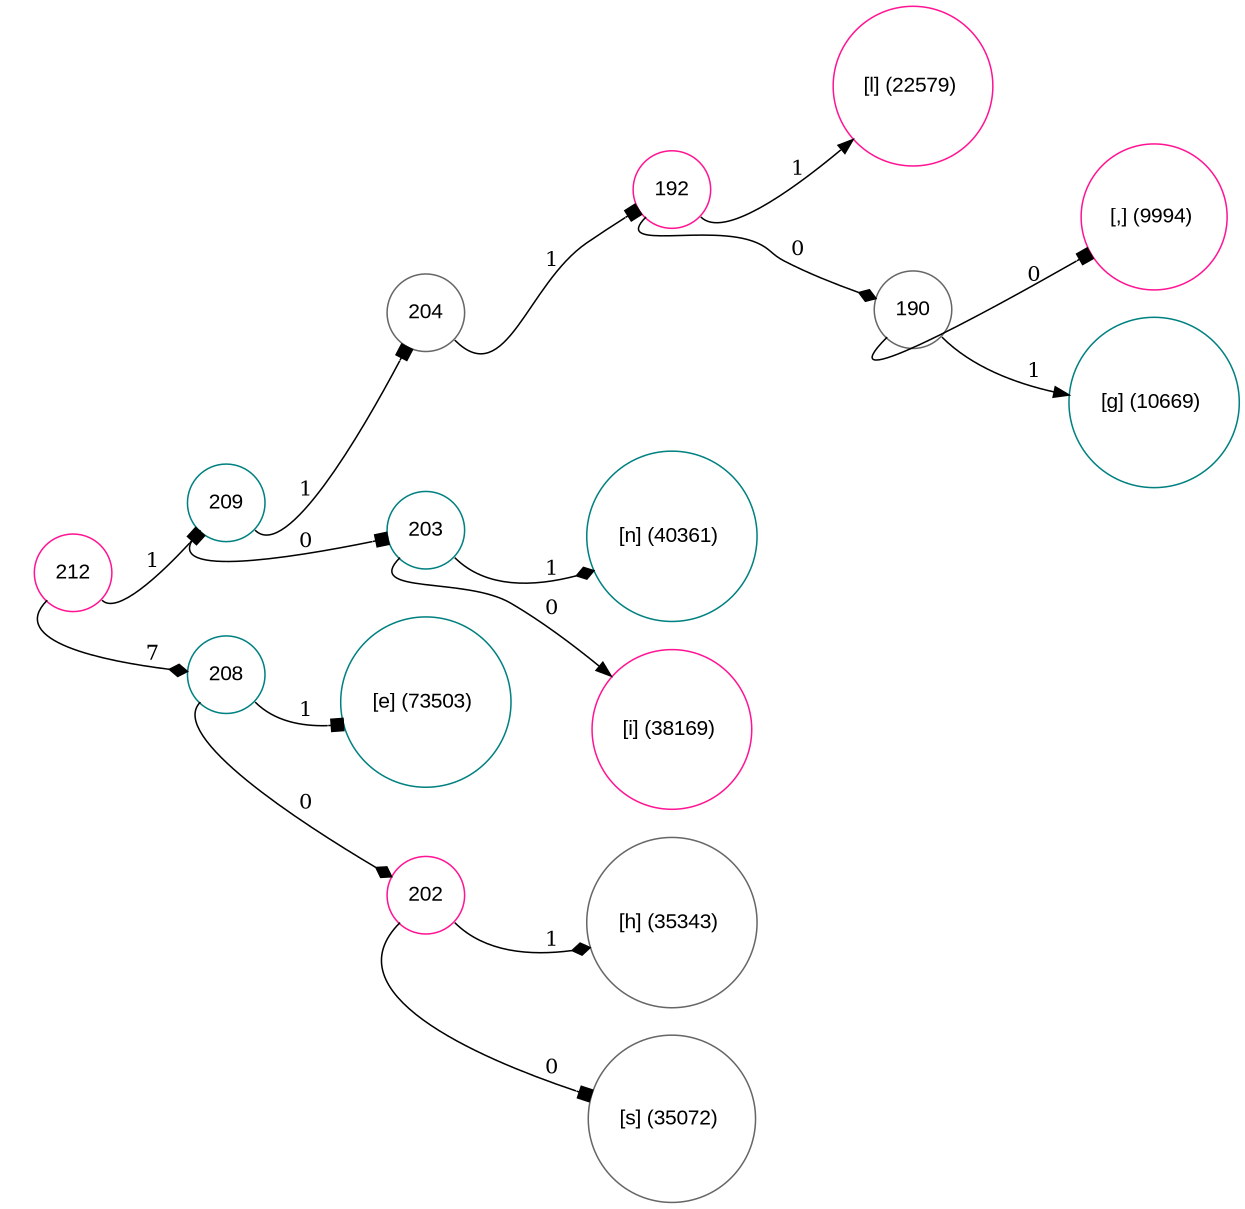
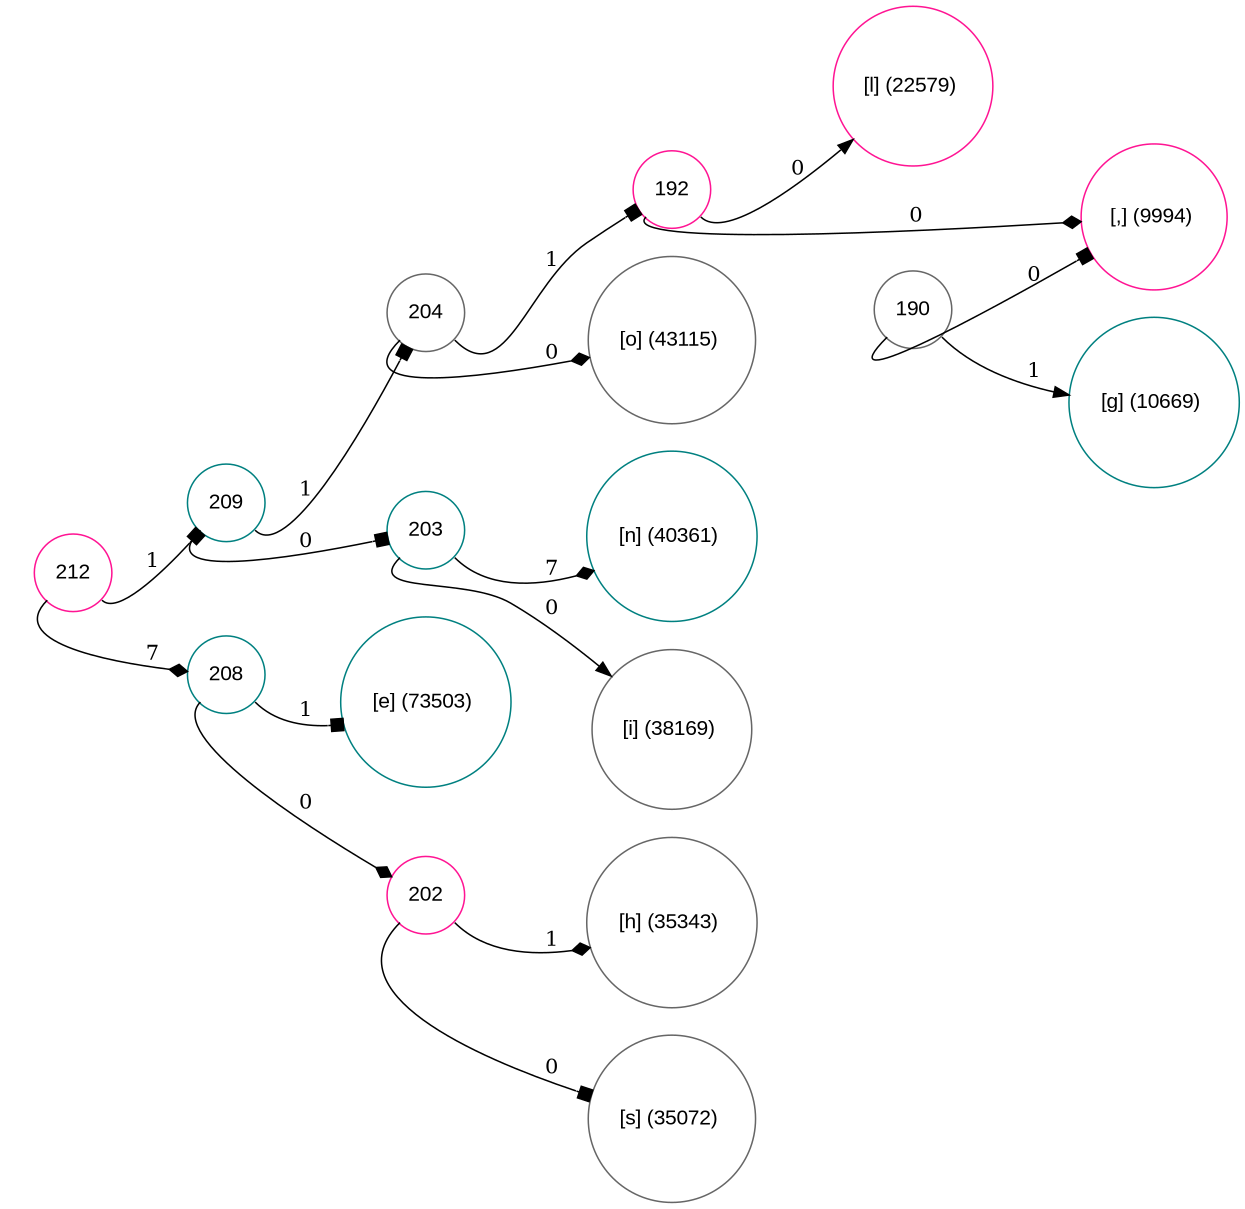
edge "192" -> "[l] (22579)": label " 1" -> " 0"
edge "192" -> "190": now "192" -> "[,] (9994)"
node "[o] (43115)": added
edge "203" -> "[n] (40361)": label " 1" -> " 7"
node "[i] (38169)": color deeppink -> gray40
